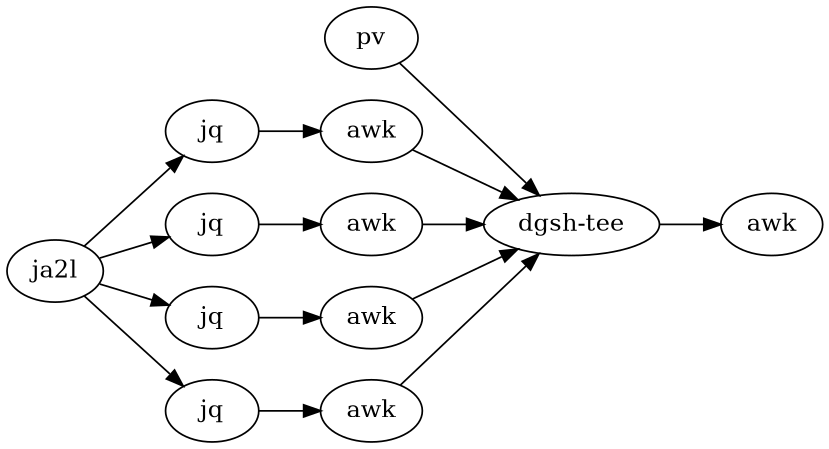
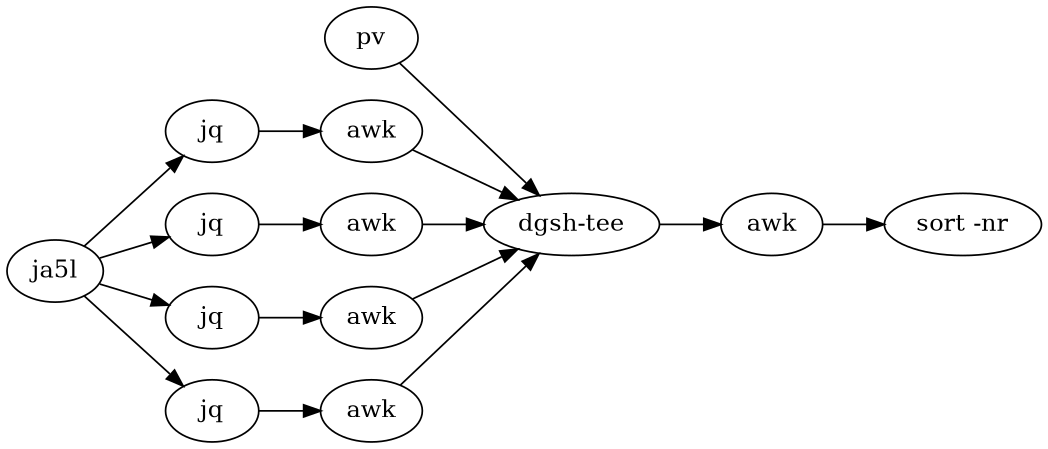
node "sort -nr": added
node "ja2l": label "ja2l" -> "ja5l"
